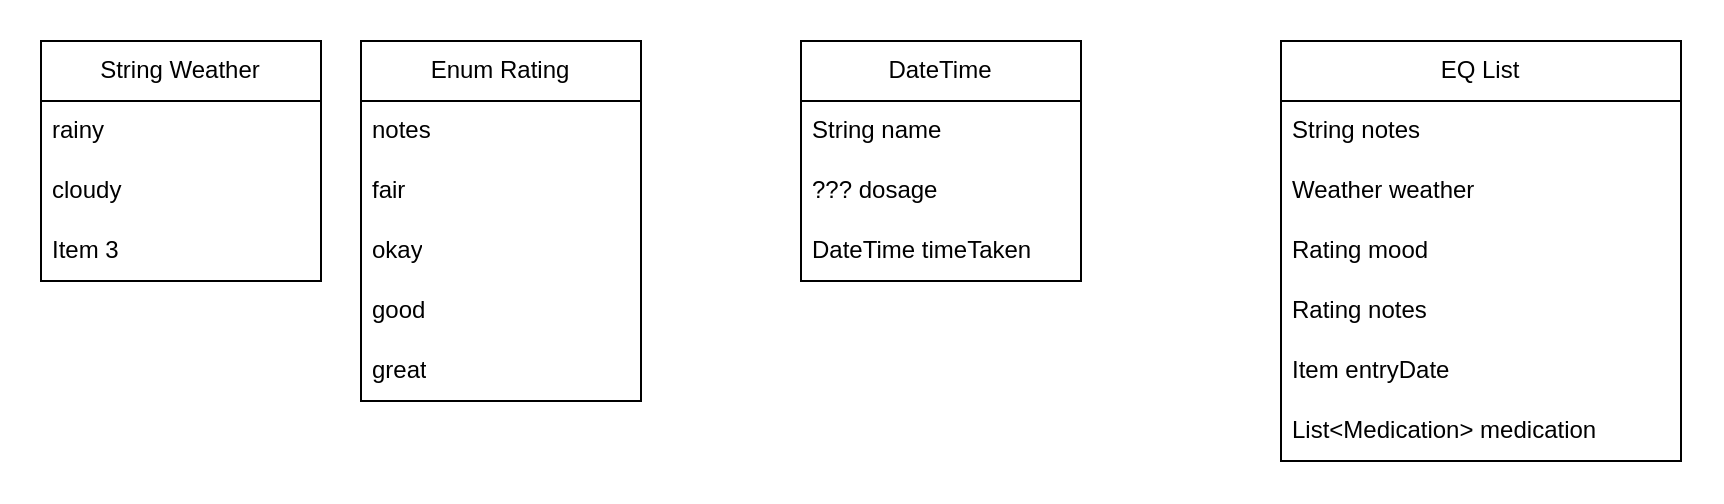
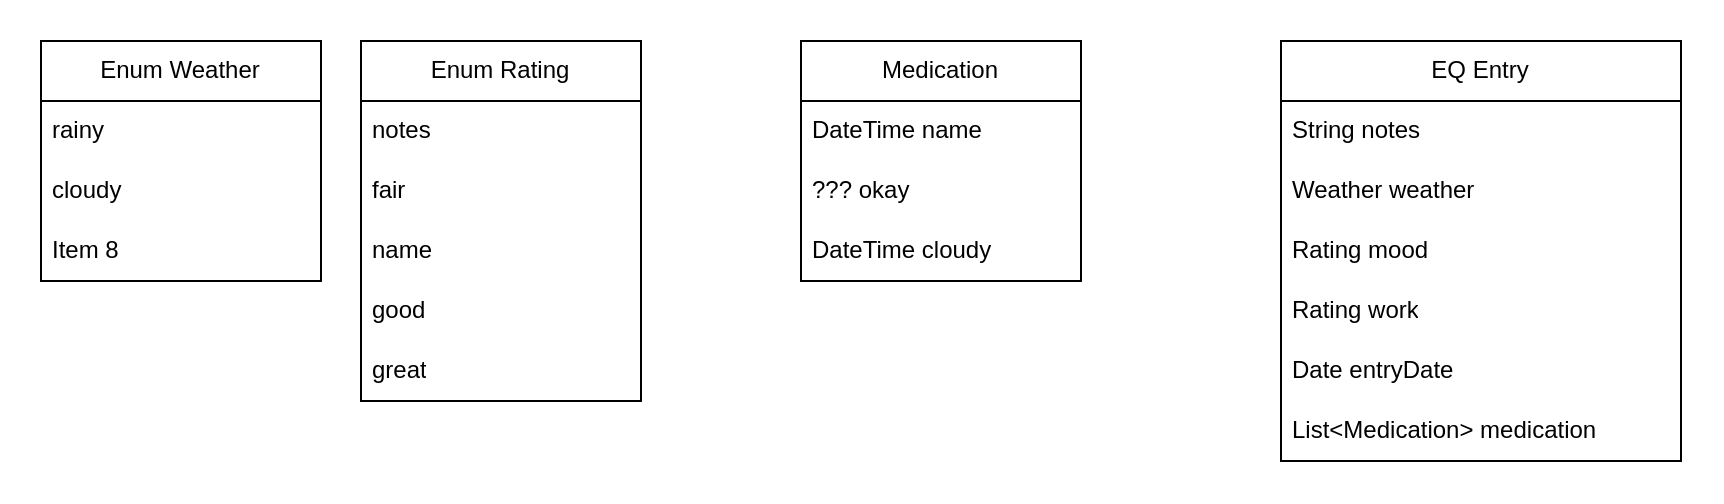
node "String Weather": label "String Weather" -> "Enum Weather"
node "DateTime": label "DateTime" -> "Medication"
node "EQ List": label "EQ List" -> "EQ Entry"
node "String name": label "String name" -> "DateTime name"
node "??? dosage": label "??? dosage" -> "??? okay"
node "Item 3": label "Item 3" -> "Item 8"
node "okay": label "okay" -> "name"
node "DateTime timeTaken": label "DateTime timeTaken" -> "DateTime cloudy"
node "Rating notes": label "Rating notes" -> "Rating work"
node "Item entryDate": label "Item entryDate" -> "Date entryDate"
